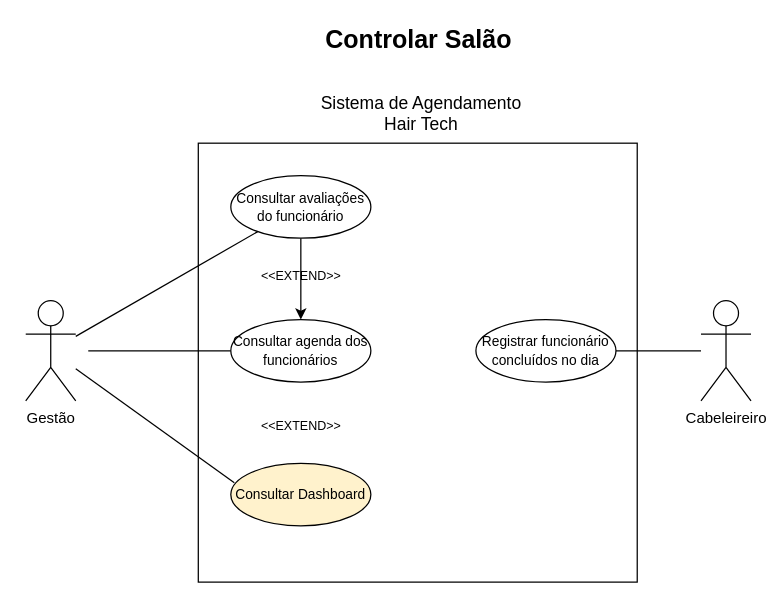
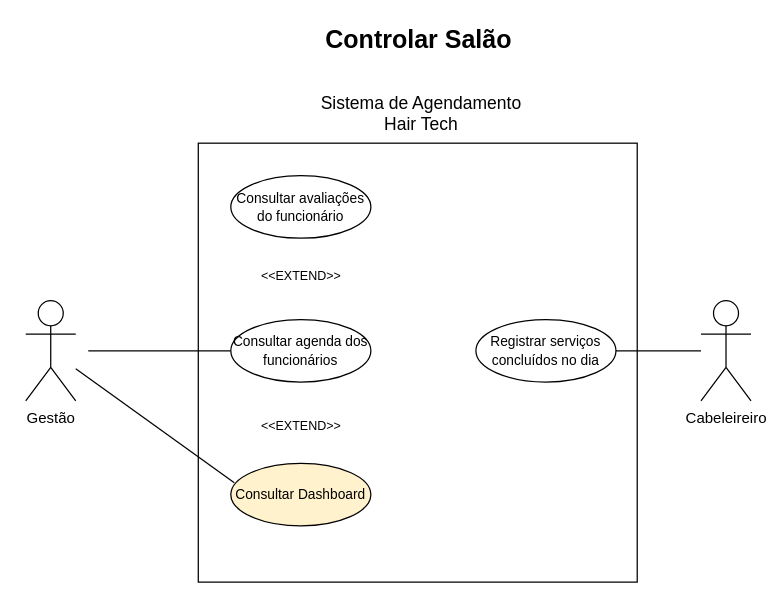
edge "Consultar avaliações do funcionário" -> "Consultar agenda dos funcionários": removed
edge "Consultar avaliações do funcionário" -- "Gestão": removed
node "Registrar funcionário concluídos no dia": label "Registrar funcionário concluídos no dia" -> "Registrar serviços concluídos no dia"
